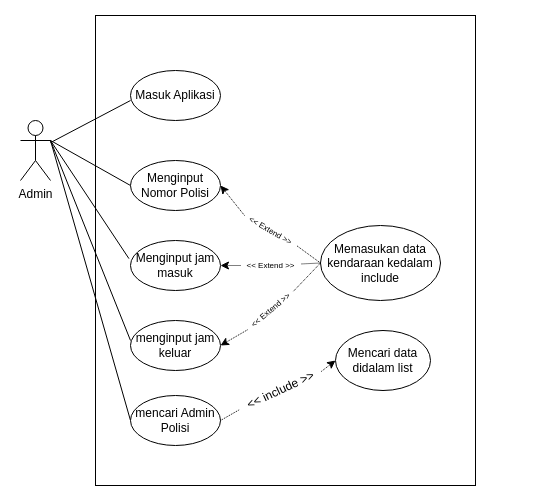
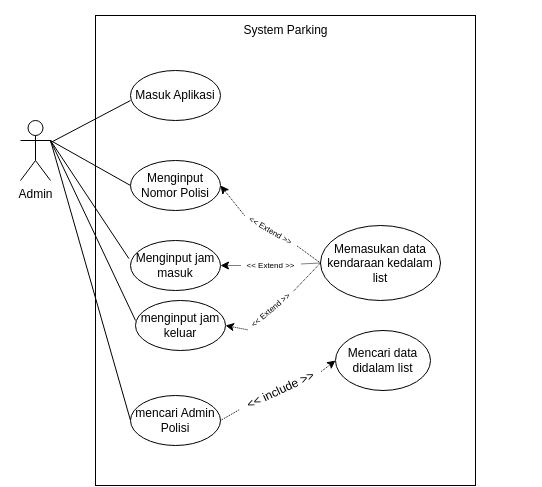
node "System Parking": added
node "Memasukan data kendaraan kedalam include": label "Memasukan data kendaraan kedalam include" -> "Memasukan data kendaraan kedalam list"
node "menginput jam keluar": moved (176, 346) -> (181, 326)
